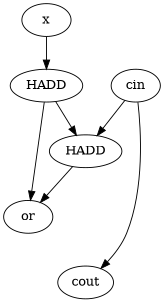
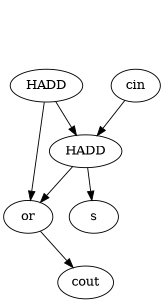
node "x": removed
edge "cin" -> "cout": now "or" -> "cout"
node "s": added
